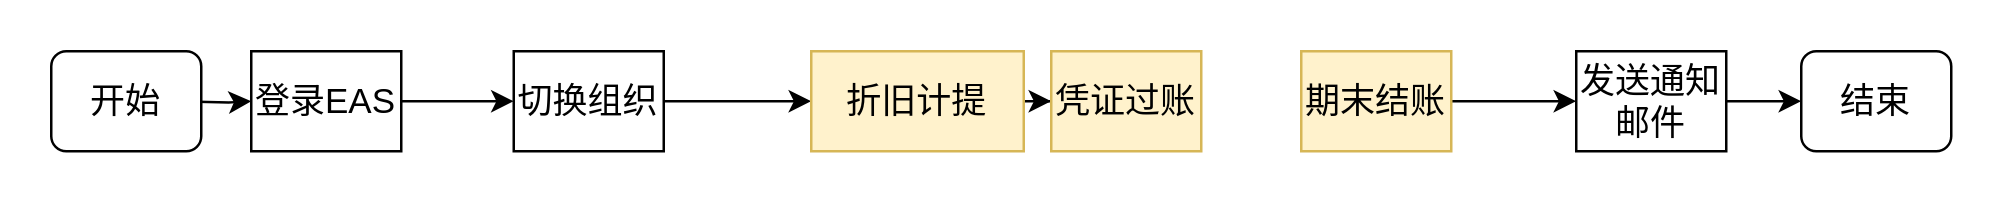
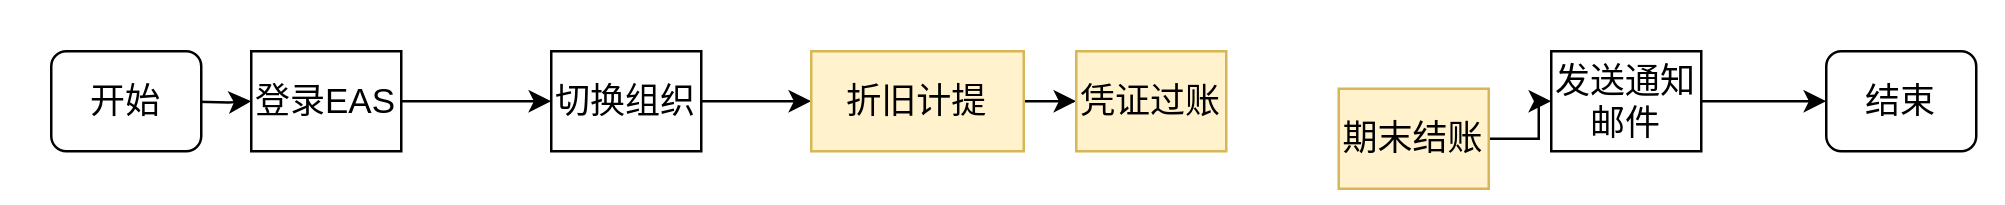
node "切换组织": moved (589, 101) -> (626, 101)
node "凭证过账": moved (1126, 101) -> (1151, 101)
node "期末结账": moved (1376, 101) -> (1414, 139)
node "发送通知邮件": moved (1651, 101) -> (1626, 101)
node "结束": moved (1876, 101) -> (1901, 101)
